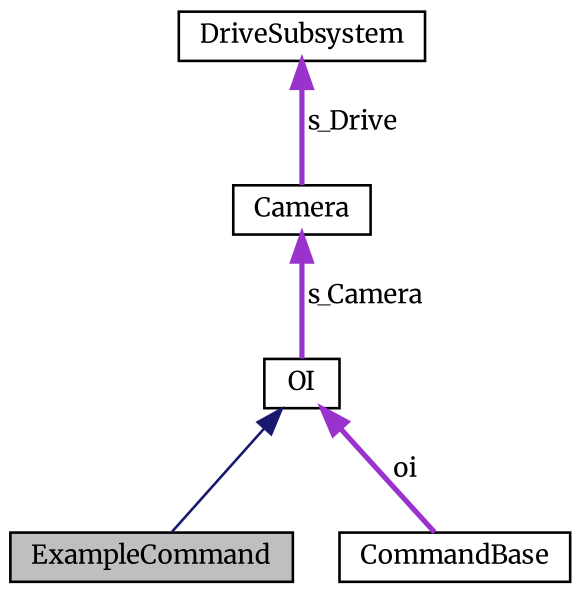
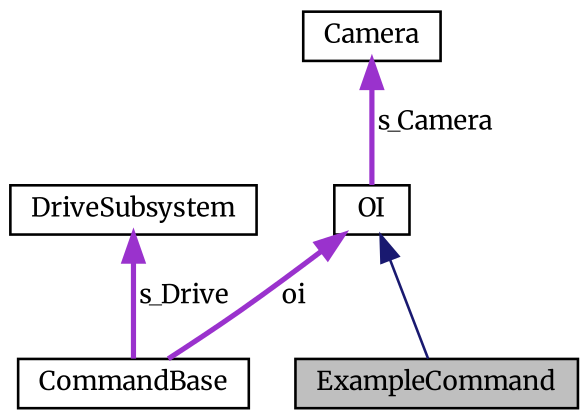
edge "Camera" -> "DriveSubsystem": now "CommandBase" -> "DriveSubsystem"
